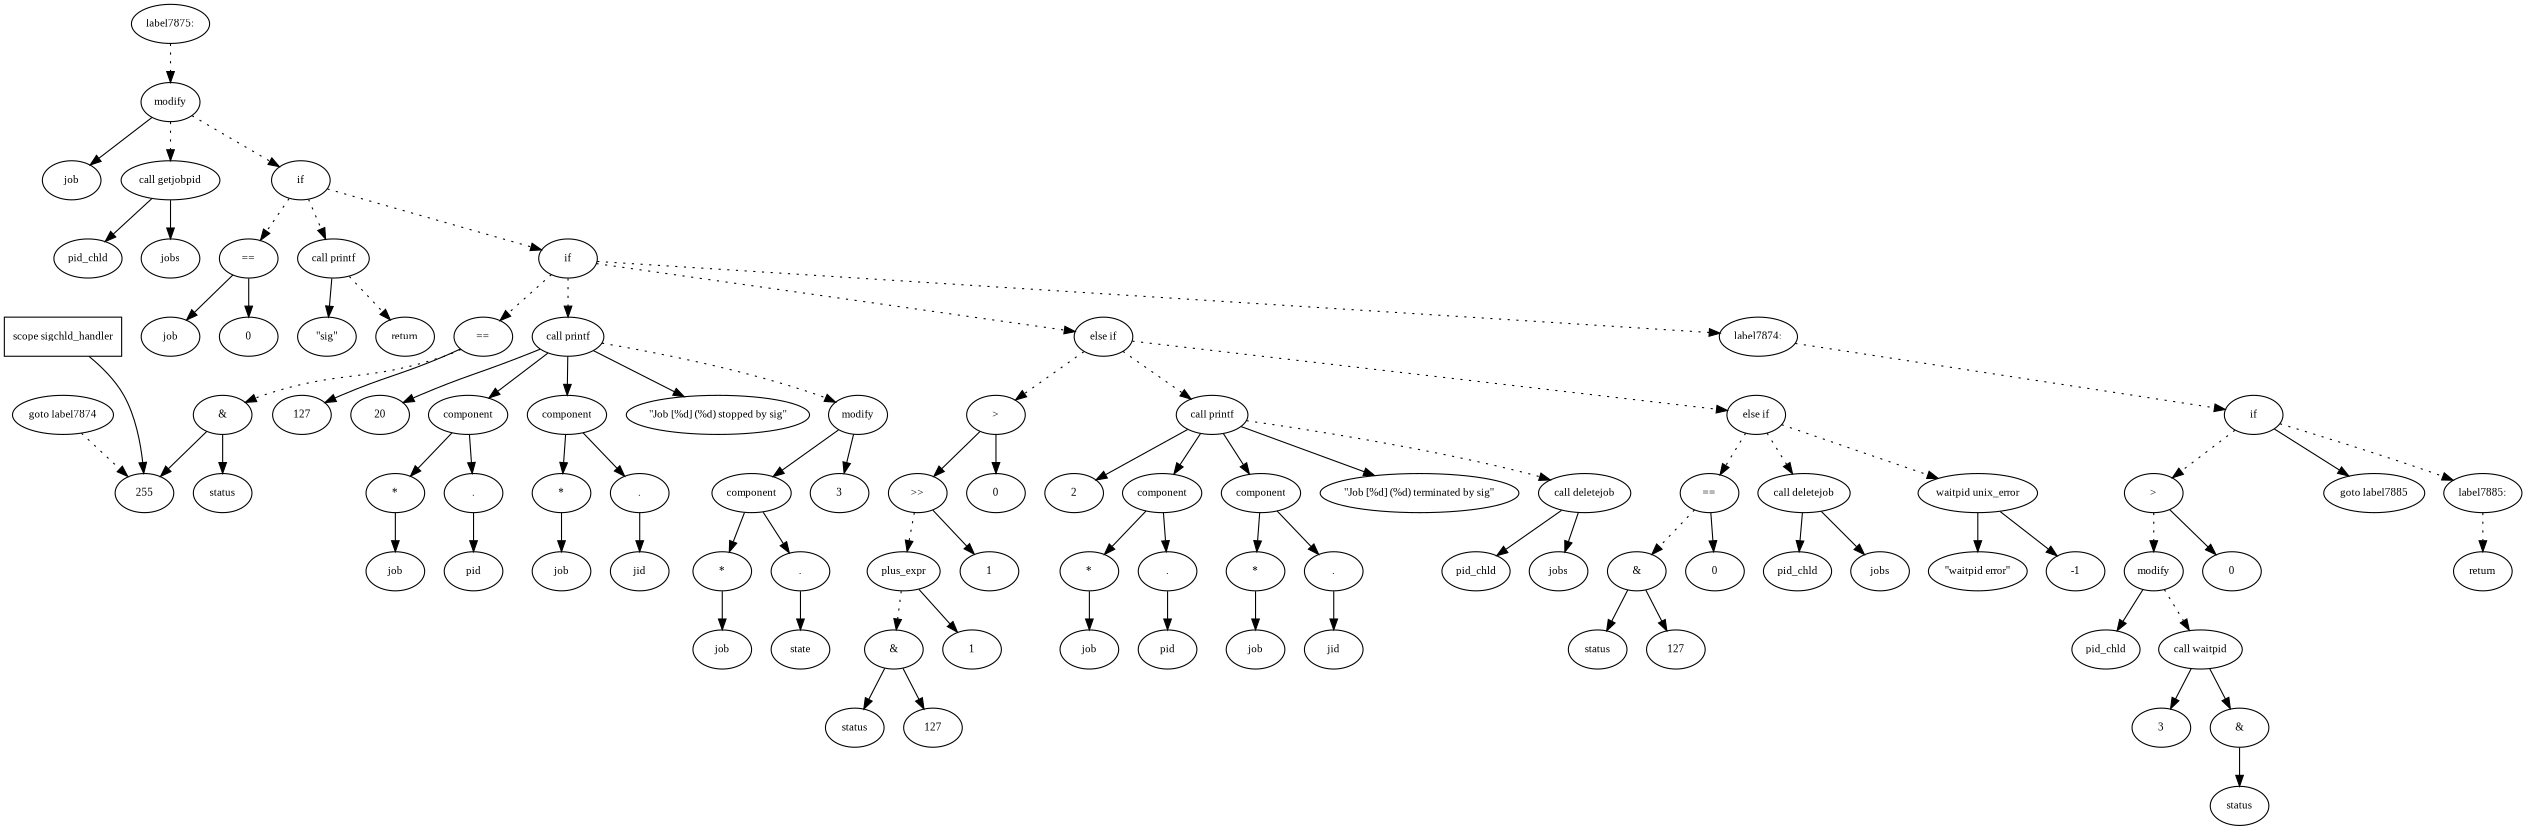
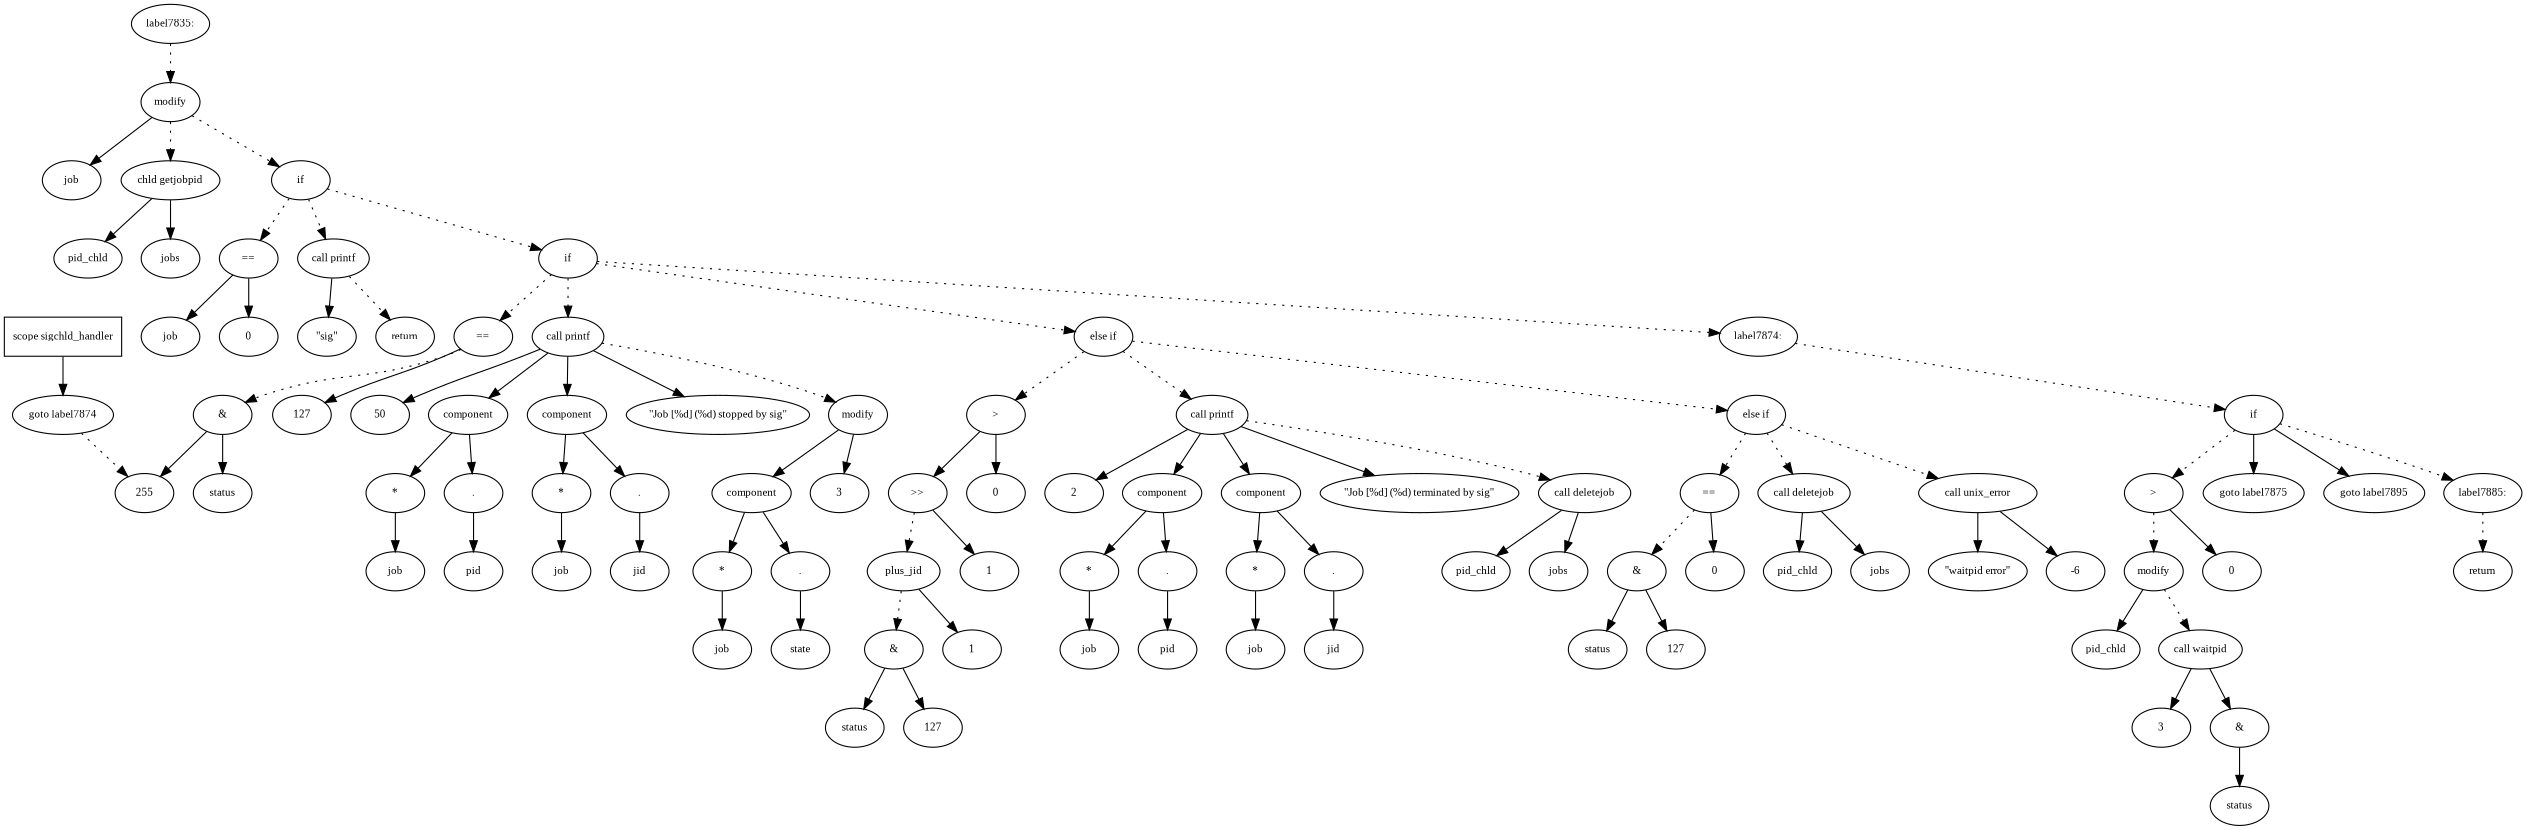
node "label7875:": label "label7875:" -> "label7835:"
node "call getjobpid": label "call getjobpid" -> "chld getjobpid"
edge "scope sigchld_handler" -> "255": now "scope sigchld_handler" -> "goto label7874"
node "20": label "20" -> "50"
node "waitpid unix_error": label "waitpid unix_error" -> "call unix_error"
node "goto label7875": added
node "goto label7885": label "goto label7885" -> "goto label7895"
node "plus_expr": label "plus_expr" -> "plus_jid"
node "-1": label "-1" -> "-6"
